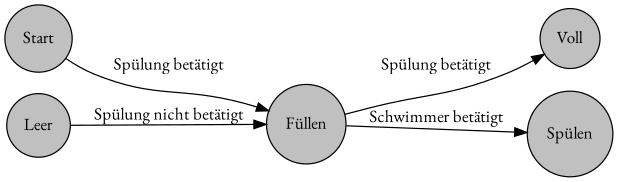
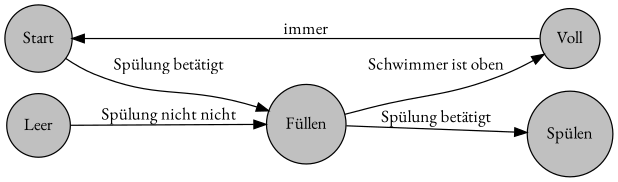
edge "Voll" -> "Start": added, label "immer"
edge "Füllen" -> "Voll": label "Spülung betätigt" -> "Schwimmer ist oben"
edge "Leer" -> "Füllen": label "Spülung nicht betätigt" -> "Spülung nicht nicht"
edge "Füllen" -> "Spülen": label "Schwimmer betätigt" -> "Spülung betätigt"
